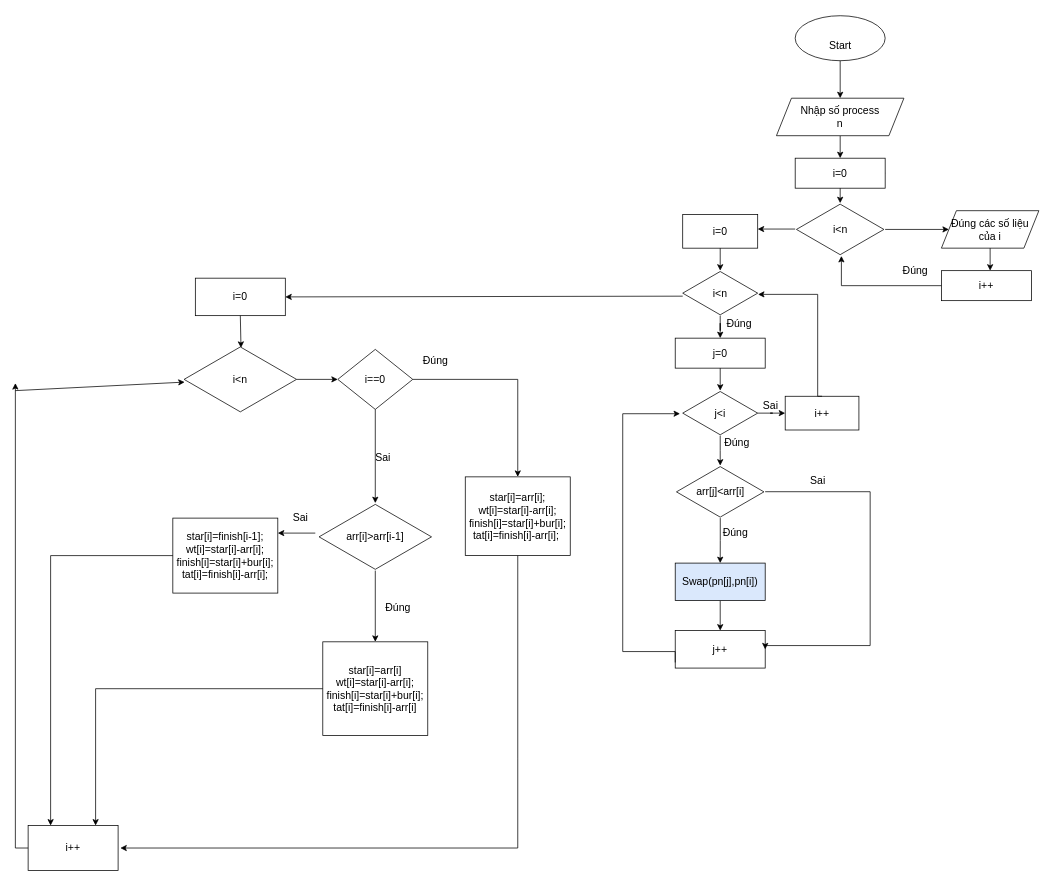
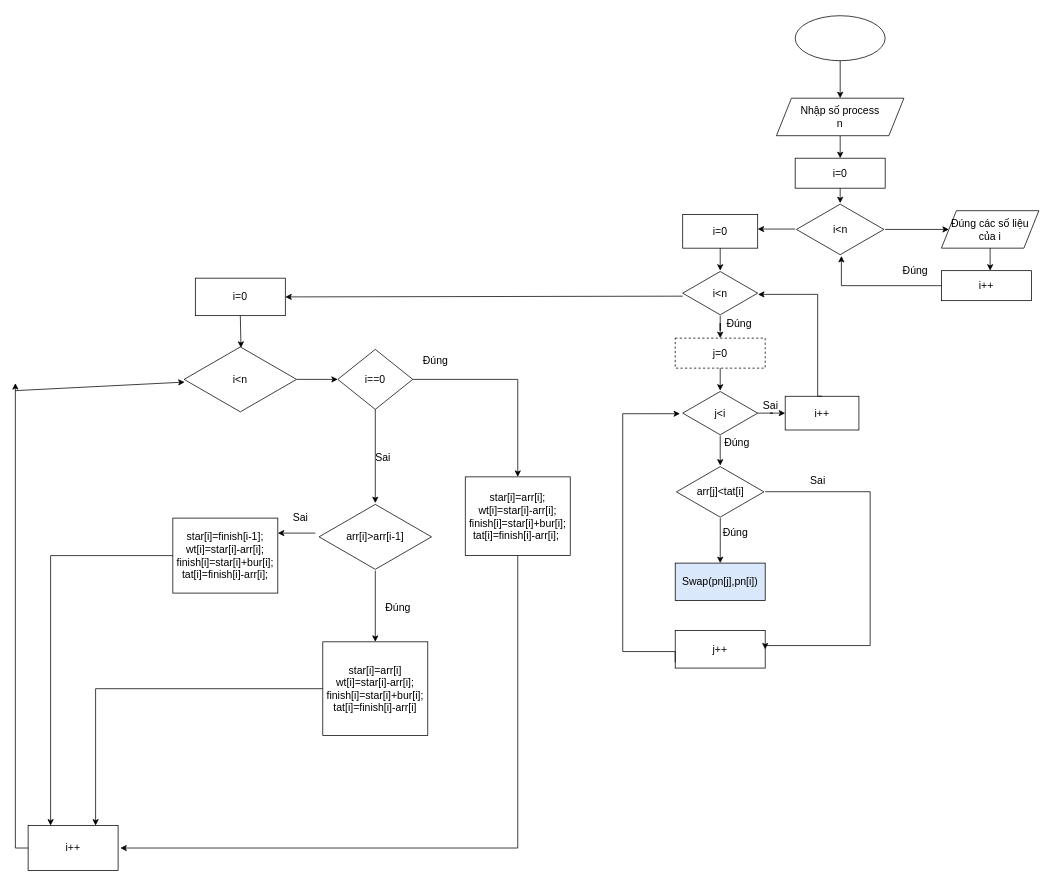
node "Start": removed
node "j=0": style solid -> dashed
node "arr[j]<arr[i]": label "arr[j]<arr[i]" -> "arr[j]<tat[i]"
edge "Swap(pn[j],pn[i])" -> "j++": removed
